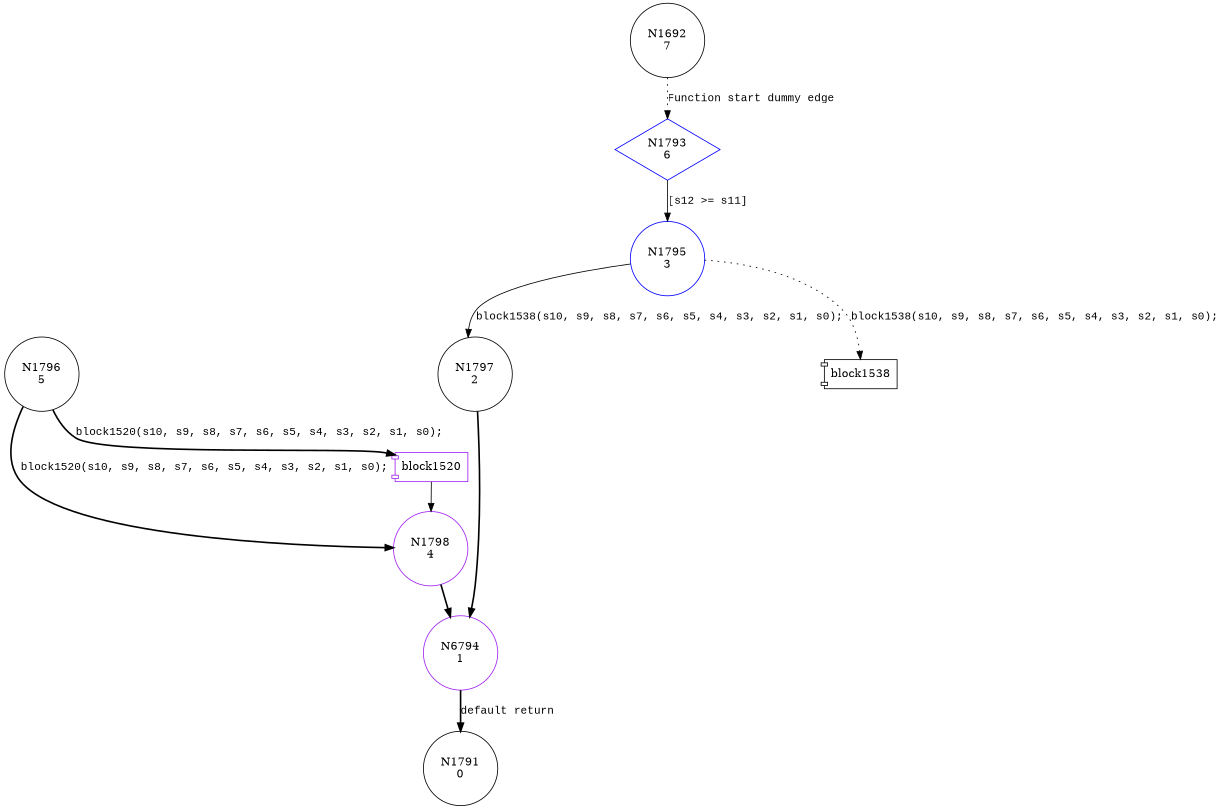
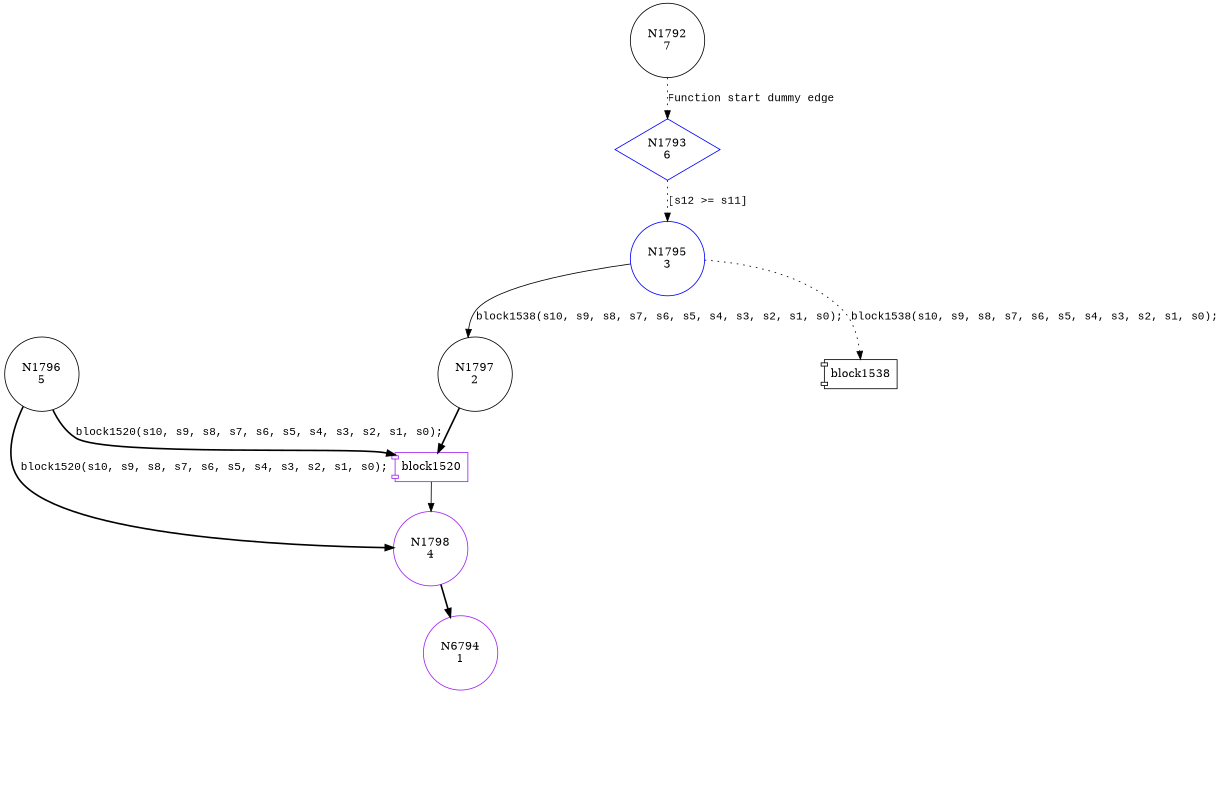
node "N1692 7": label "N1692 7" -> "N1792 7"
edge "N1793 6" -> "N1795 3": style solid -> dotted
edge "N1797 2" -> "N6794 1": now "N1797 2" -> "block1520"
node "N1791 0": removed
